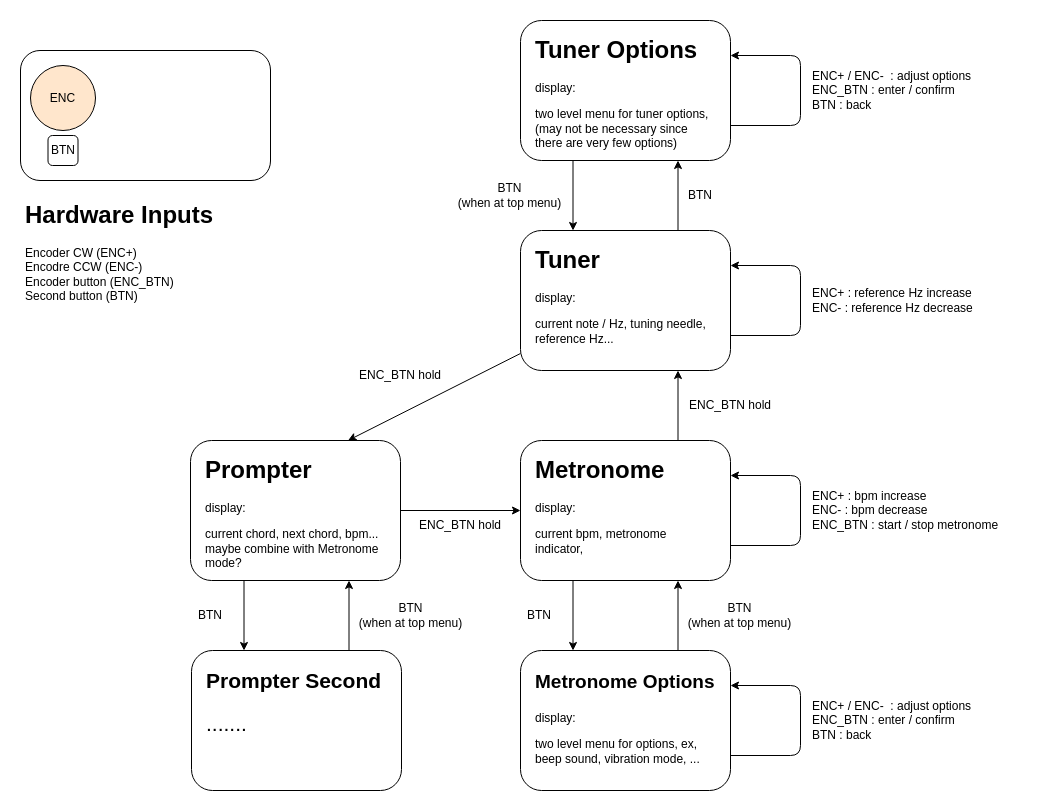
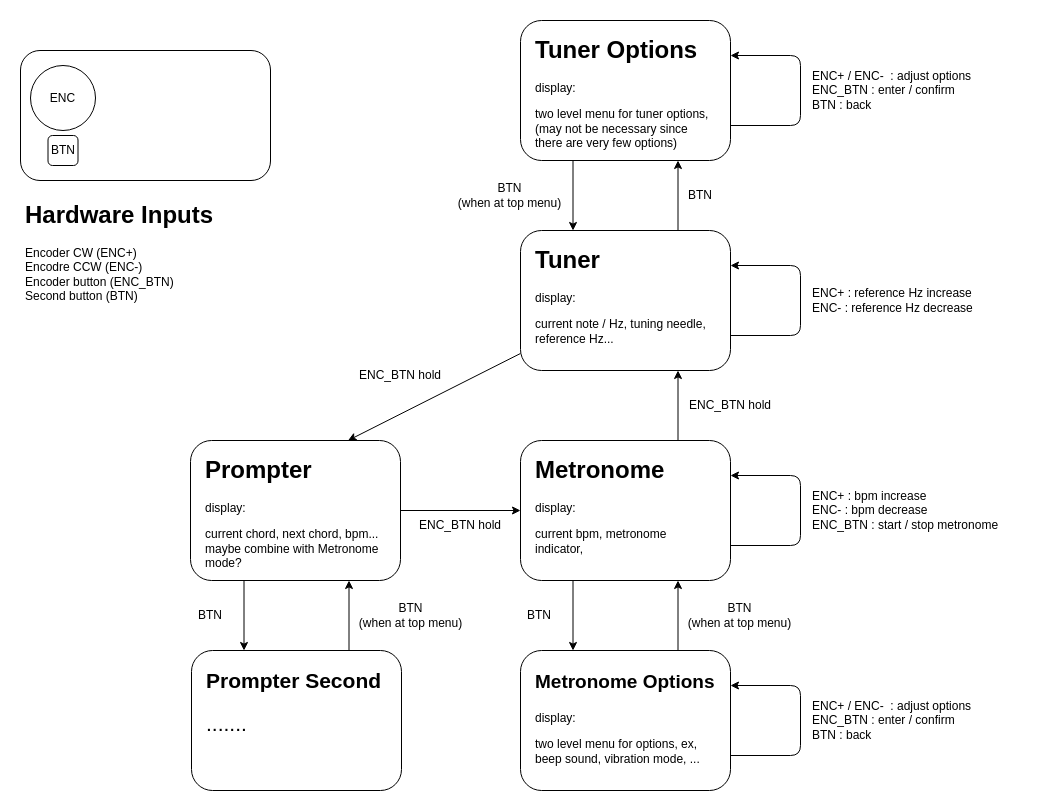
node "ENC": fillcolor #ffe6cc -> #ffffff
